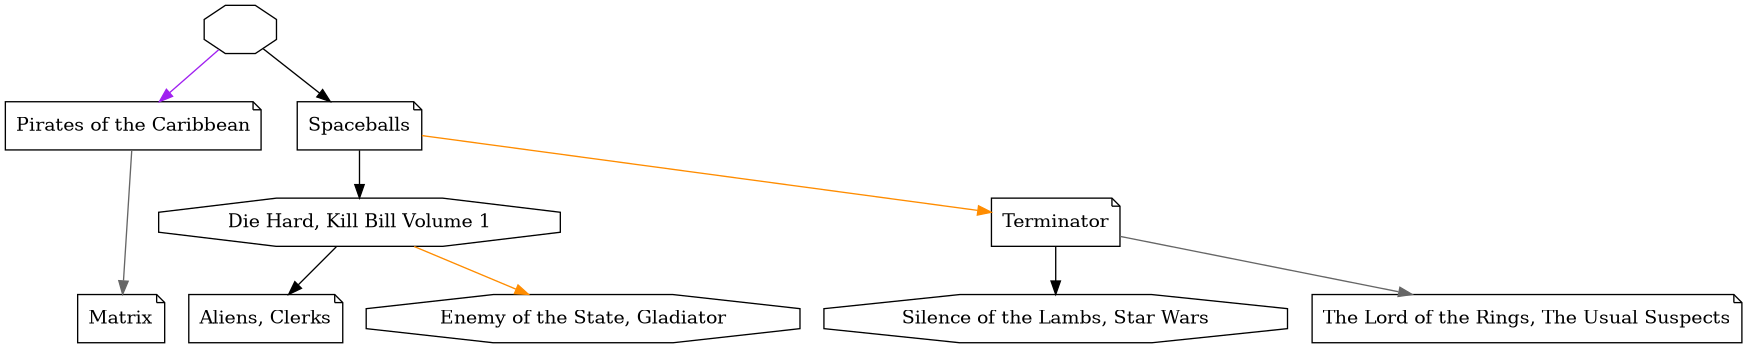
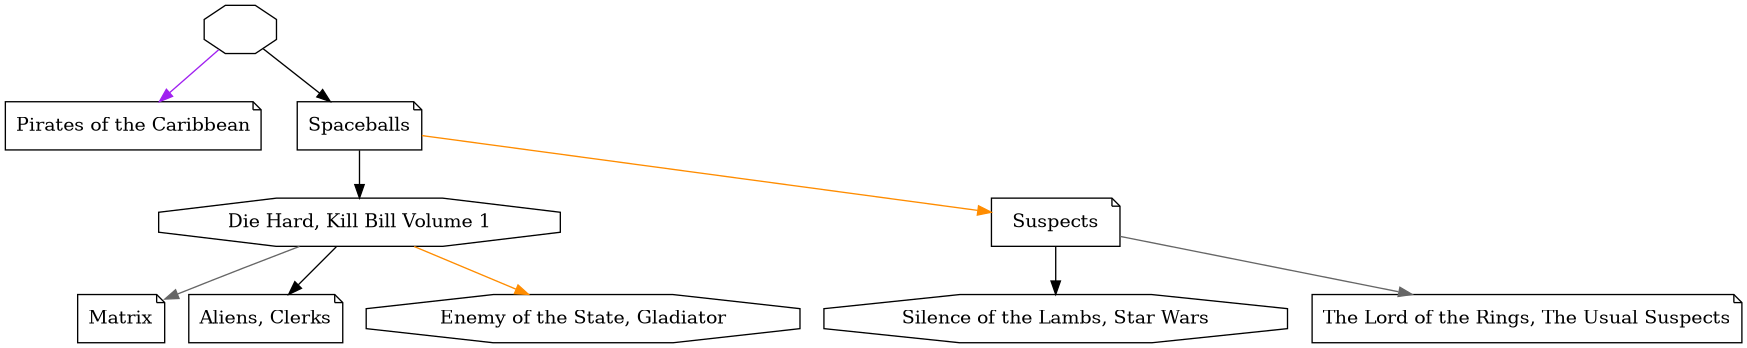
edge "Pirates of the Caribbean" -> "Matrix": now "Die Hard, Kill Bill Volume 1" -> "Matrix"
node "Terminator": label "Terminator" -> "Suspects"
